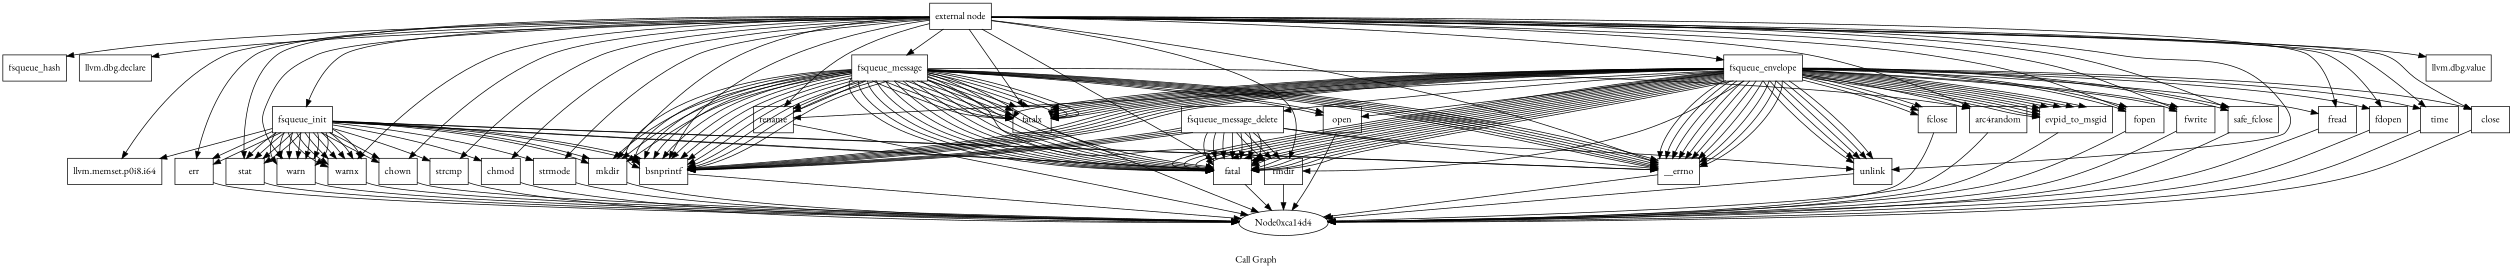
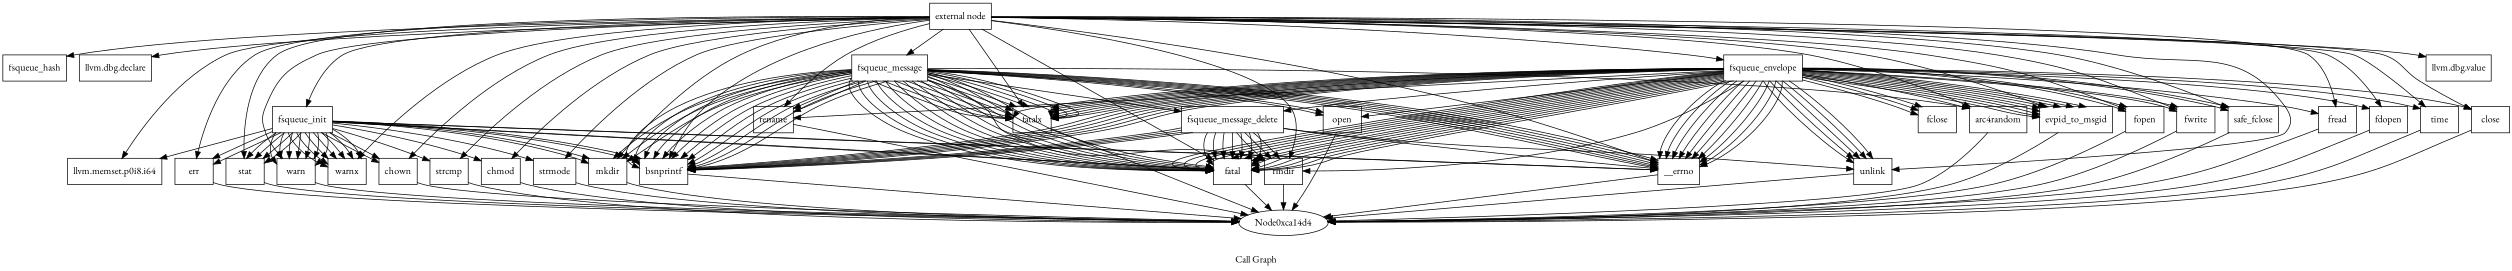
edge "external node" -> "evpid_to_msgid": added
edge "fsqueue_message" -> "fsqueue_message_delete": added
edge "warnx" -> "Node0xca14d4": removed
edge "fclose" -> "Node0xca14d4": removed
